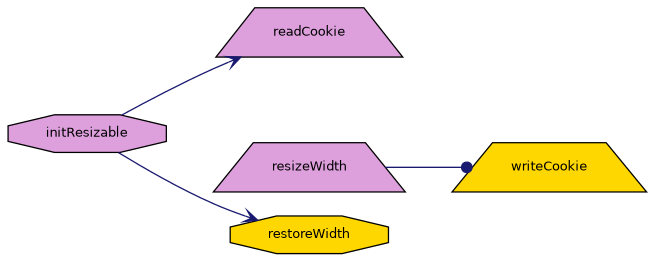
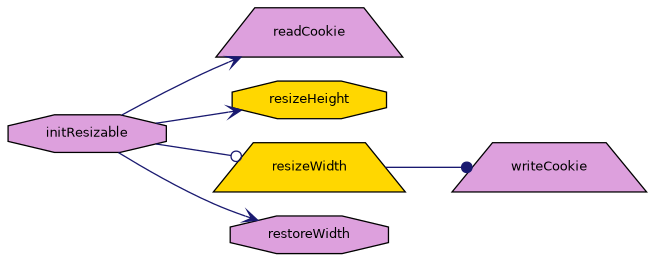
node "resizeHeight": added
edge "initResizable" -> "resizeWidth": added
node "resizeWidth": fillcolor plum -> gold
node "writeCookie": fillcolor gold -> plum
node "restoreWidth": fillcolor gold -> plum
